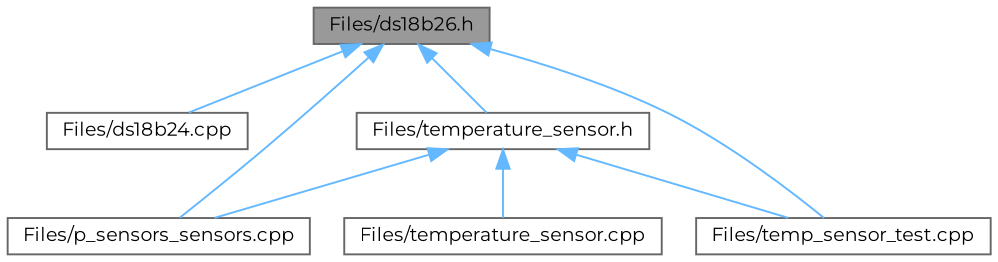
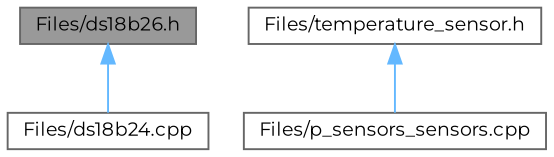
edge "Files/temperature_sensor.h" -> "Files/ds18b26.h": removed
edge "Files/p_sensors_sensors.cpp" -> "Files/ds18b26.h": removed
node "Files/temperature_sensor.cpp": removed
node "Files/temp_sensor_test.cpp": removed
